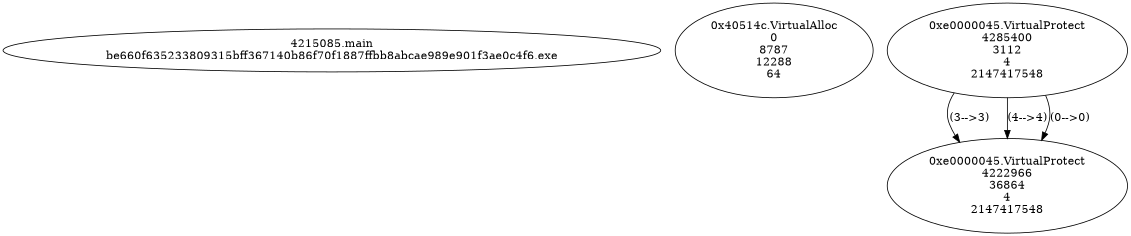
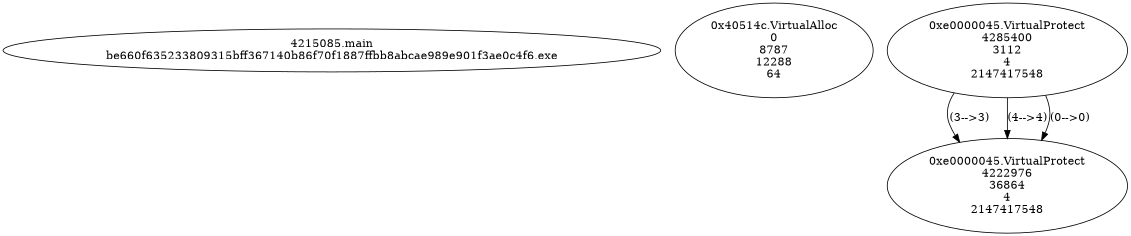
node "0xe0000045.VirtualProtect 4222966 36864 4 2147417548": label "0xe0000045.VirtualProtect 4222966 36864 4 2147417548" -> "0xe0000045.VirtualProtect 4222976 36864 4 2147417548"
